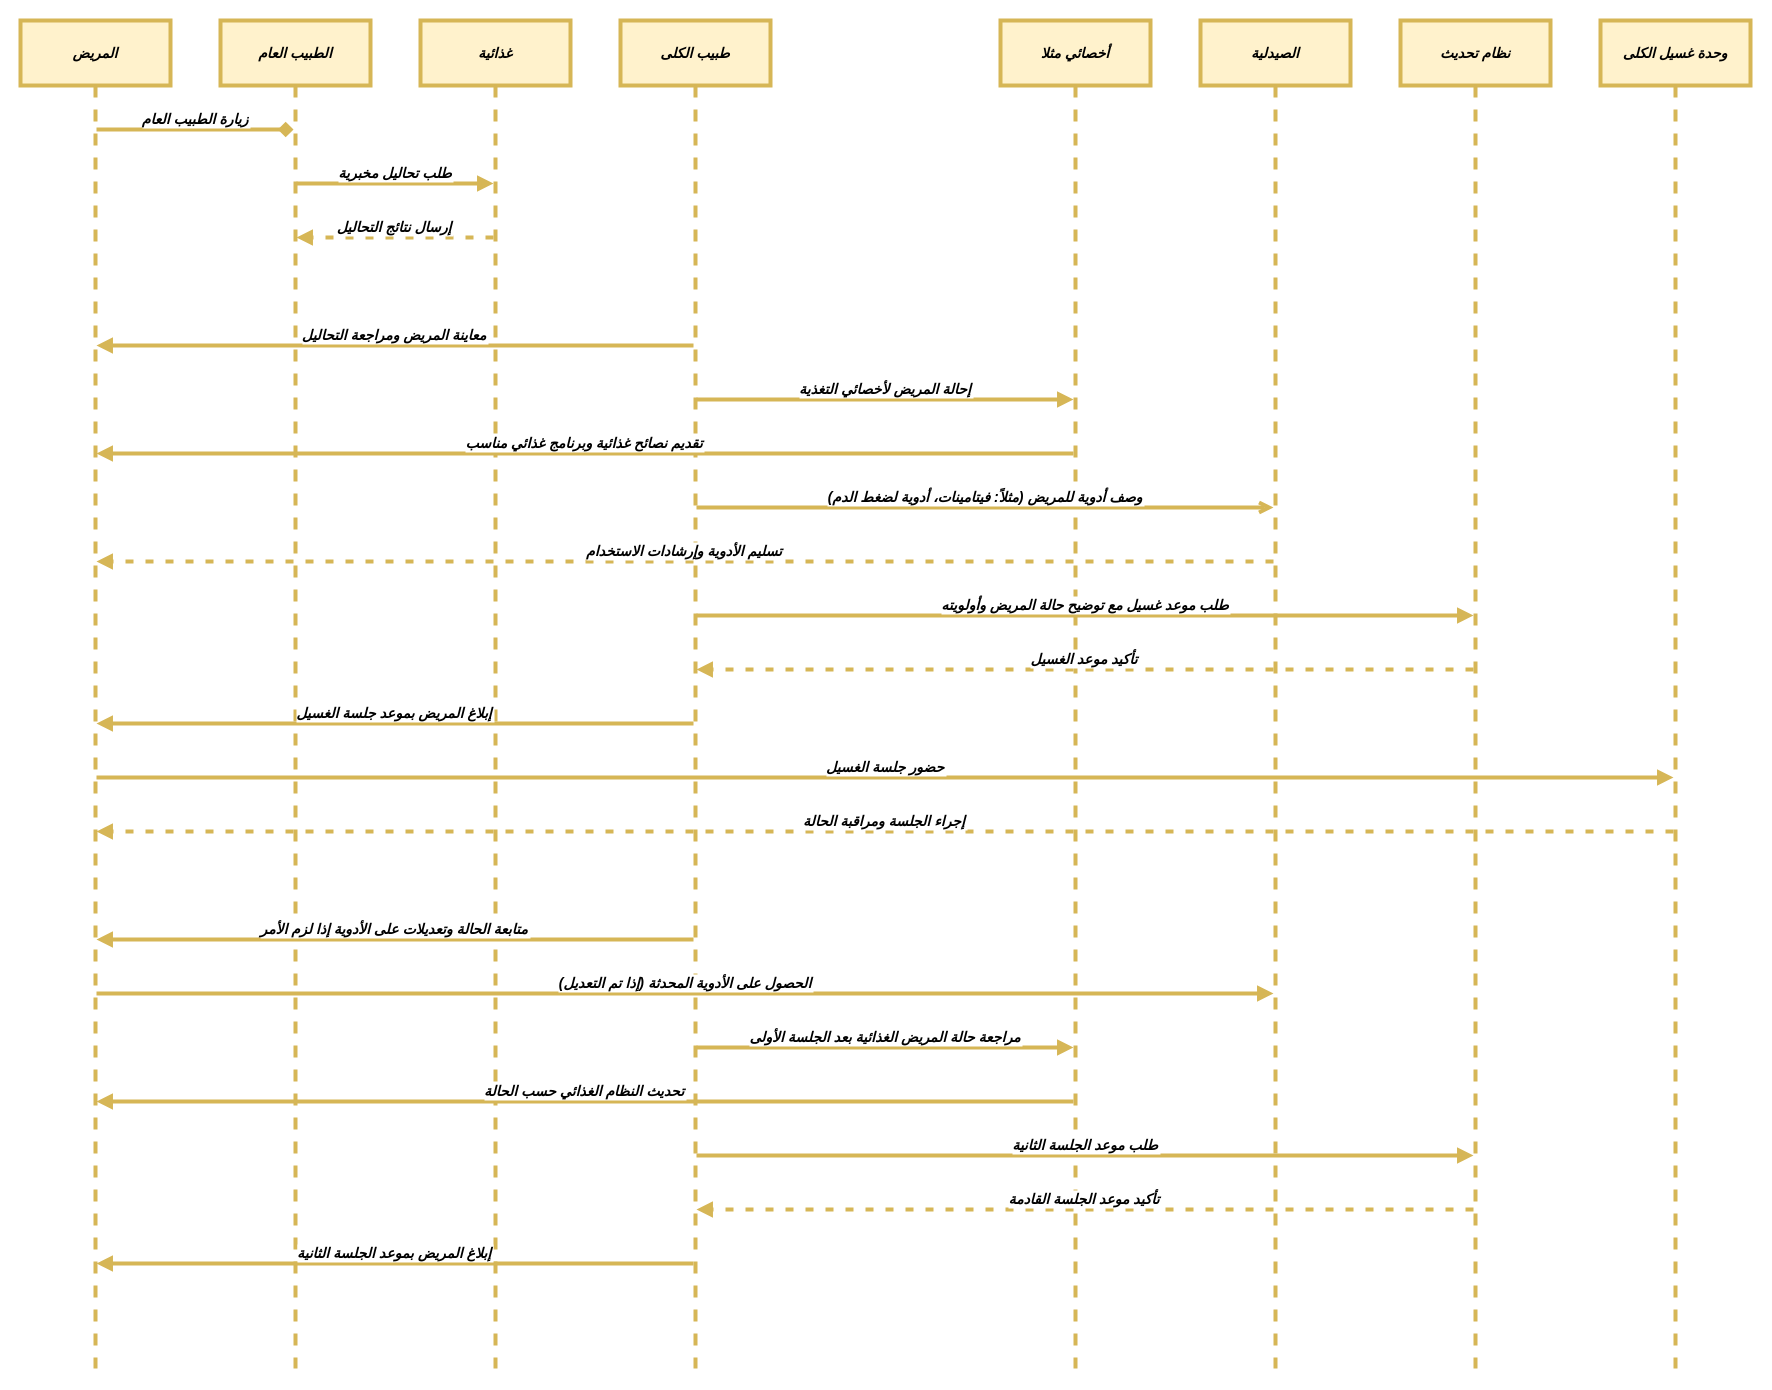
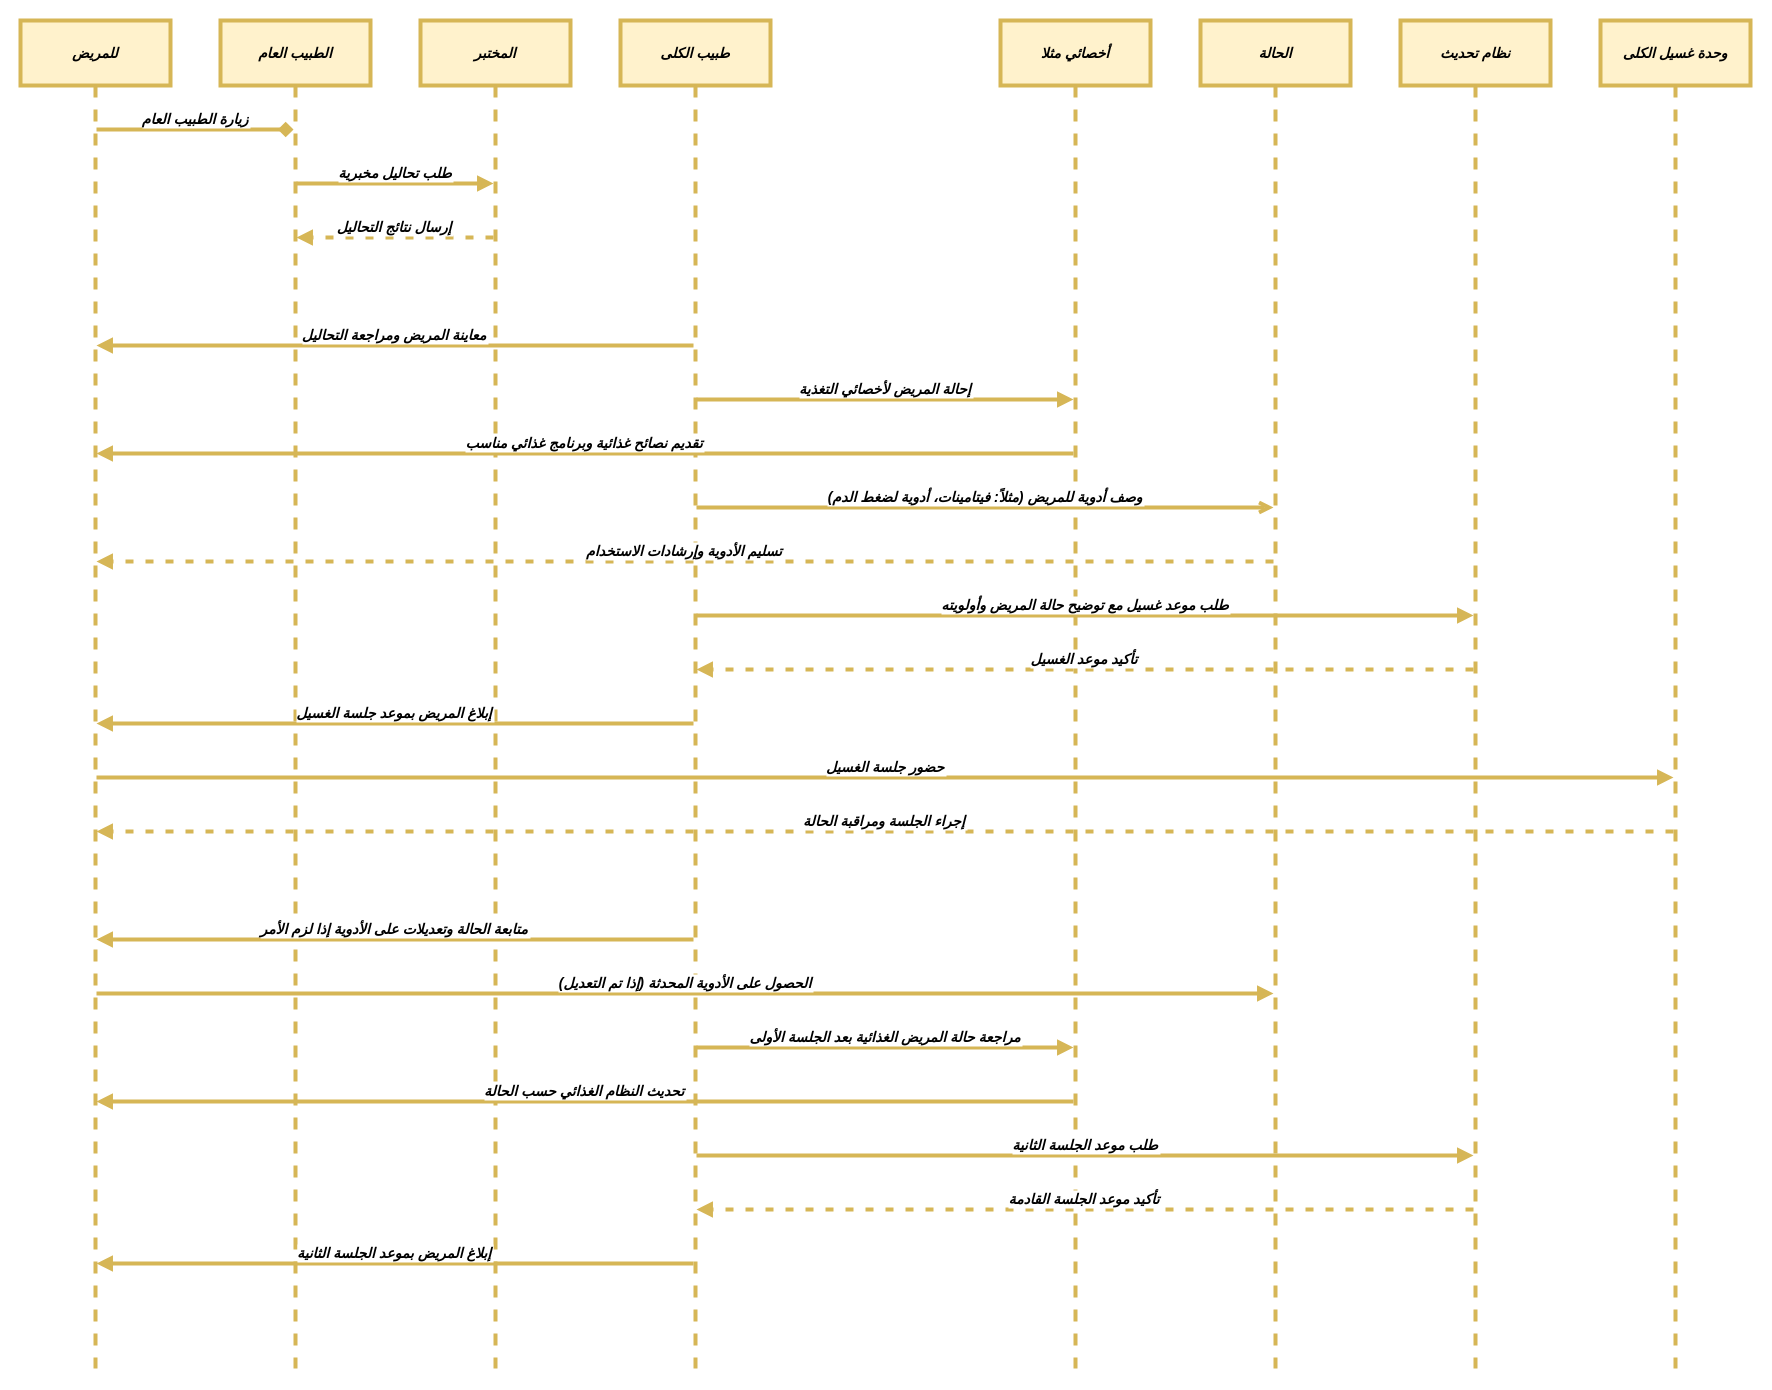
node "المريض": label "المريض" -> "للمريض"
node "غذائية": label "غذائية" -> "المختبر"
node "الصيدلية": label "الصيدلية" -> "الحالة"
